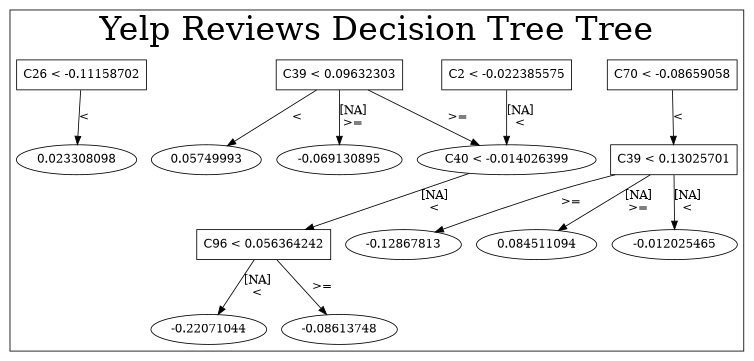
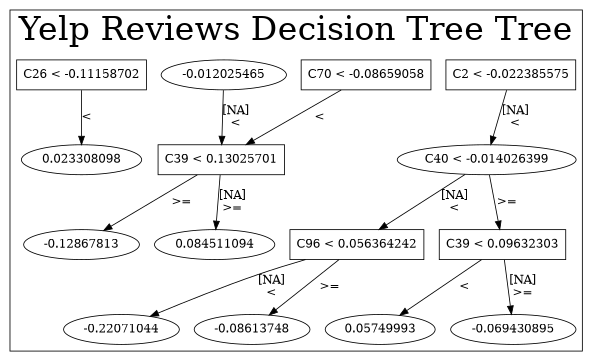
edge "C39 < 0.09632303" -> "C40 < -0.014026399": reversed
node "-0.069130895": label "-0.069130895" -> "-0.069430895"
edge "C39 < 0.13025701" -> "-0.012025465": reversed
